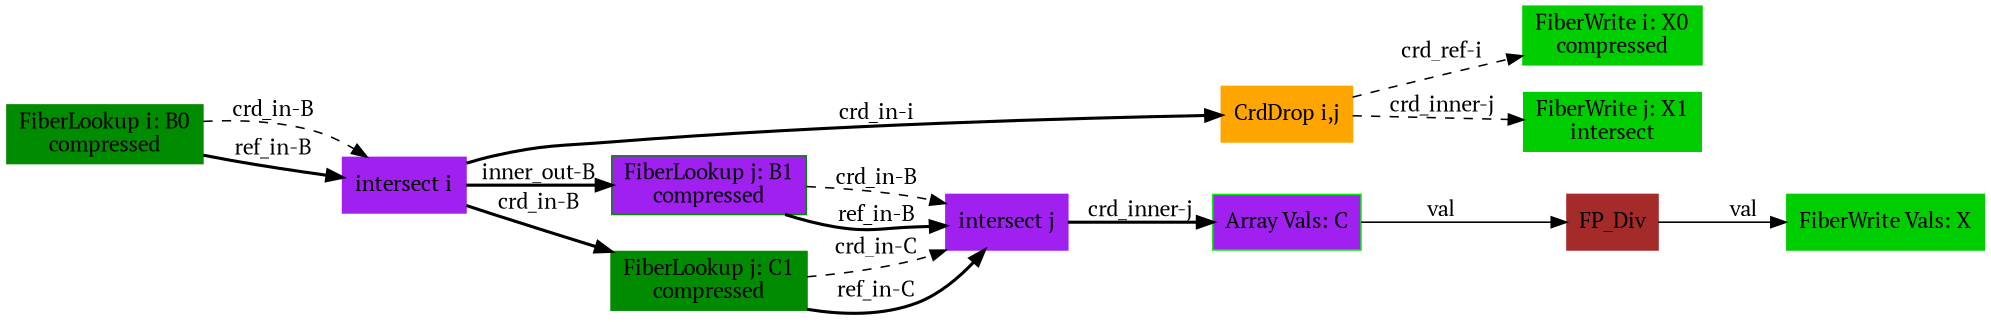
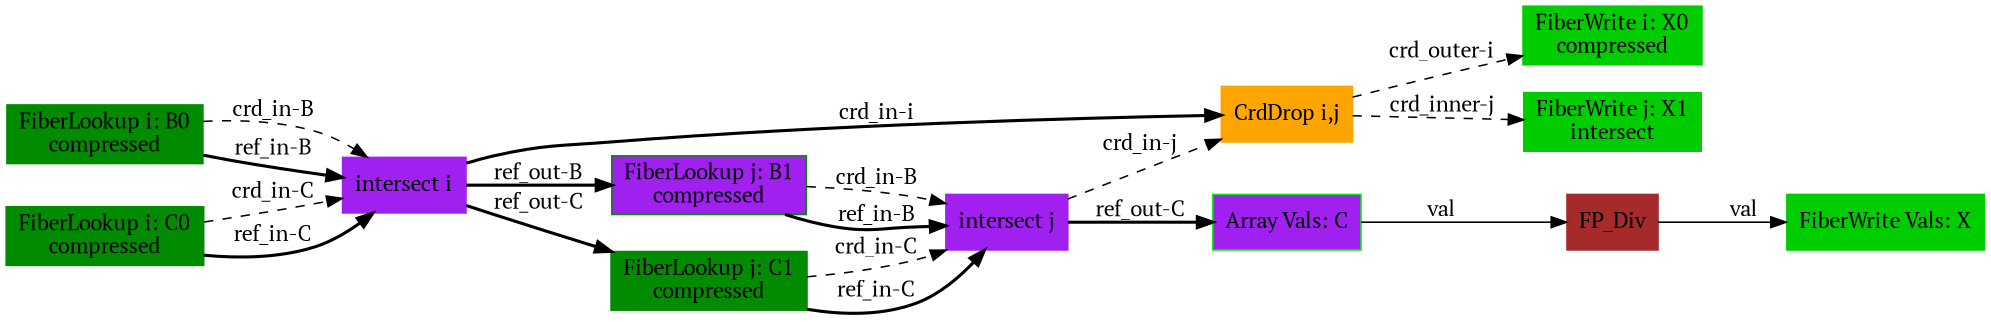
edge "CrdDrop i,j" -> "FiberWrite i: X0 compressed": label "crd_ref-i" -> "crd_outer-i"
edge "intersect j" -> "CrdDrop i,j": added, label "crd_in-j"
edge "intersect i" -> "FiberLookup j: B1 compressed": label "inner_out-B" -> "ref_out-B"
edge "intersect i" -> "FiberLookup j: C1 compressed": label "crd_in-B" -> "ref_out-C"
edge "intersect j" -> "Array Vals: C": label "crd_inner-j" -> "ref_out-C"
node "FiberLookup i: C0 compressed": added
